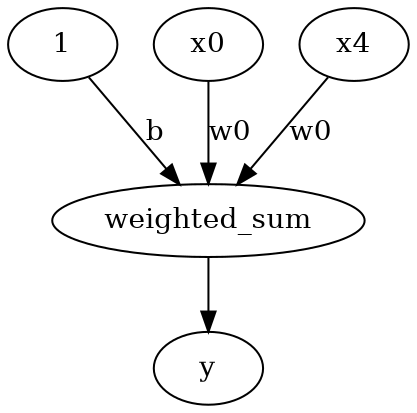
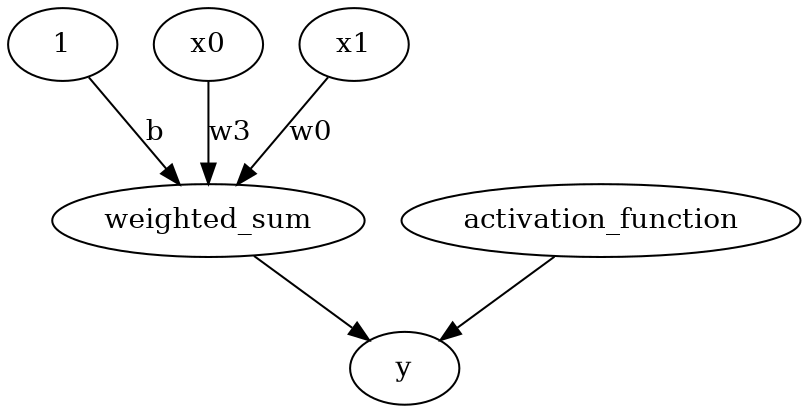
node "x4": label "x4" -> "x1"
edge "x0" -> "weighted_sum": label "w0" -> "w3"
node "activation_function": added
